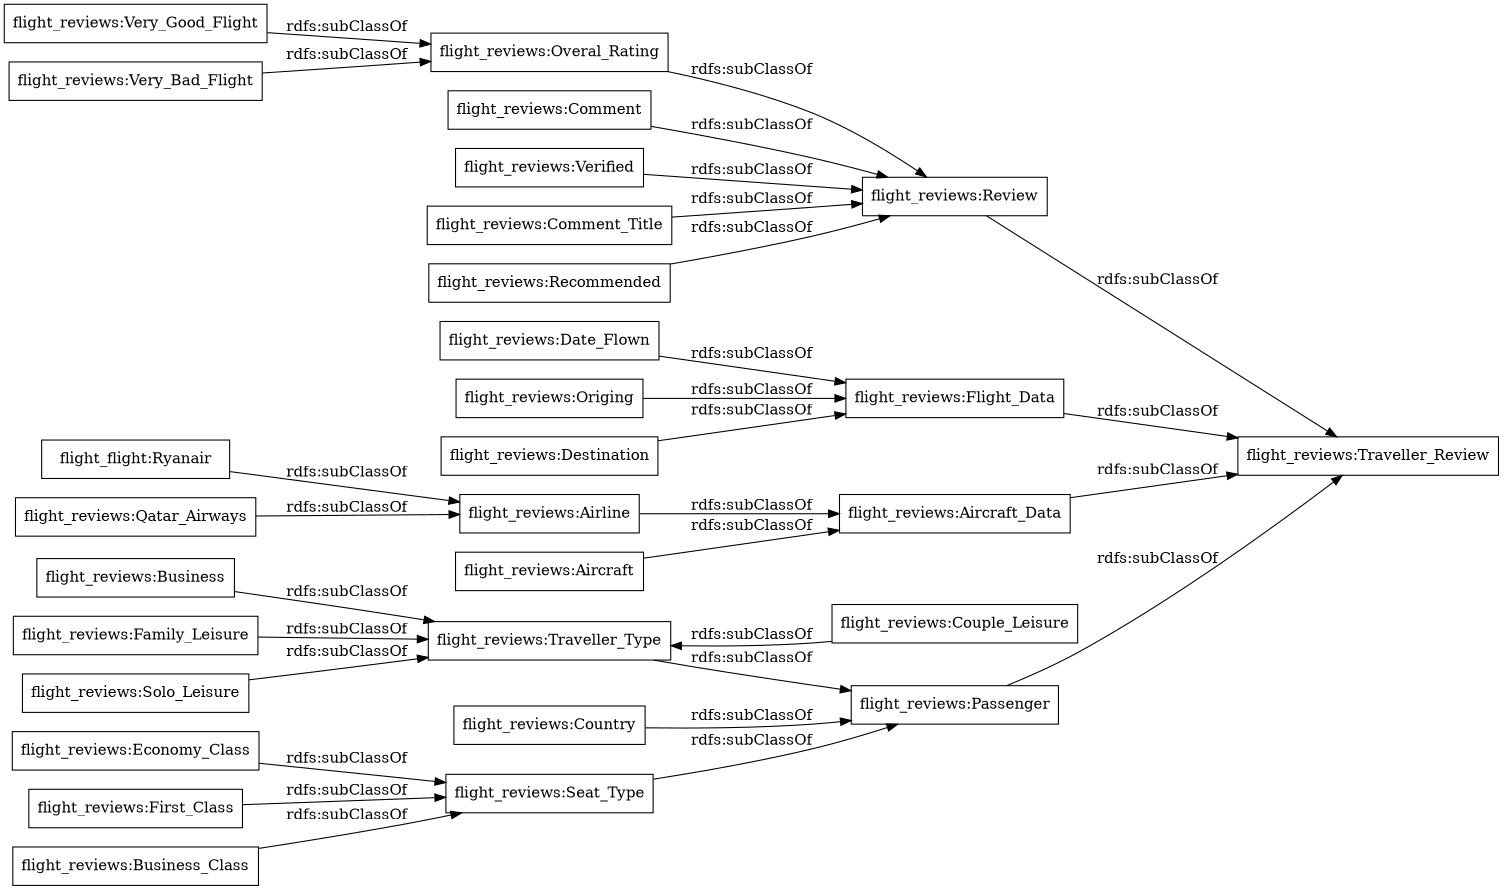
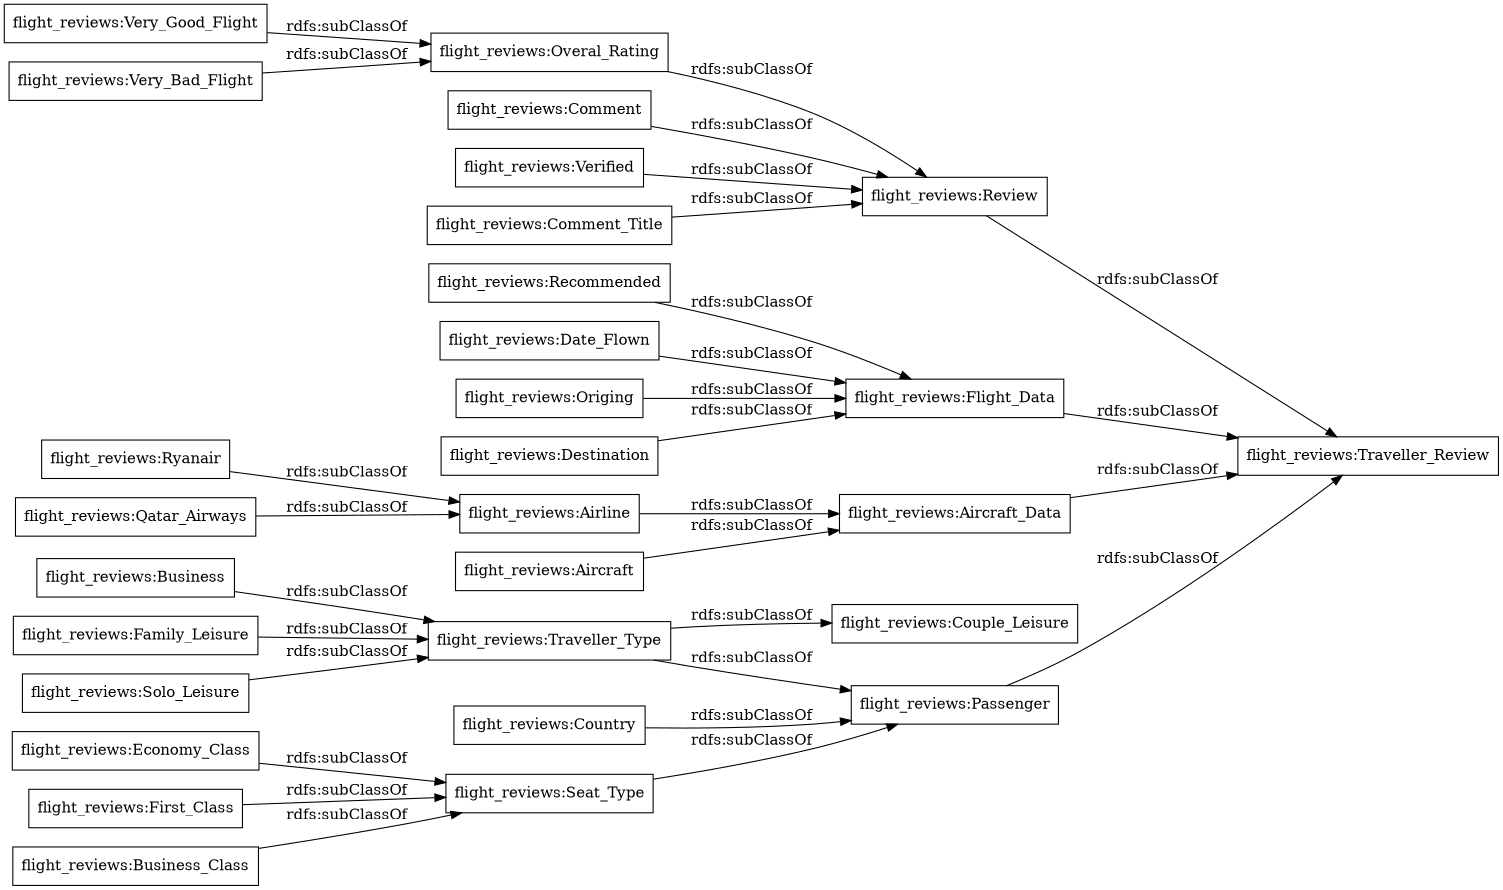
edge "flight_reviews:Recommended" -> "flight_reviews:Review": now "flight_reviews:Recommended" -> "flight_reviews:Flight_Data"
node "flight_flight:Ryanair": label "flight_flight:Ryanair" -> "flight_reviews:Ryanair"
edge "flight_reviews:Couple_Leisure" -> "flight_reviews:Traveller_Type": reversed
